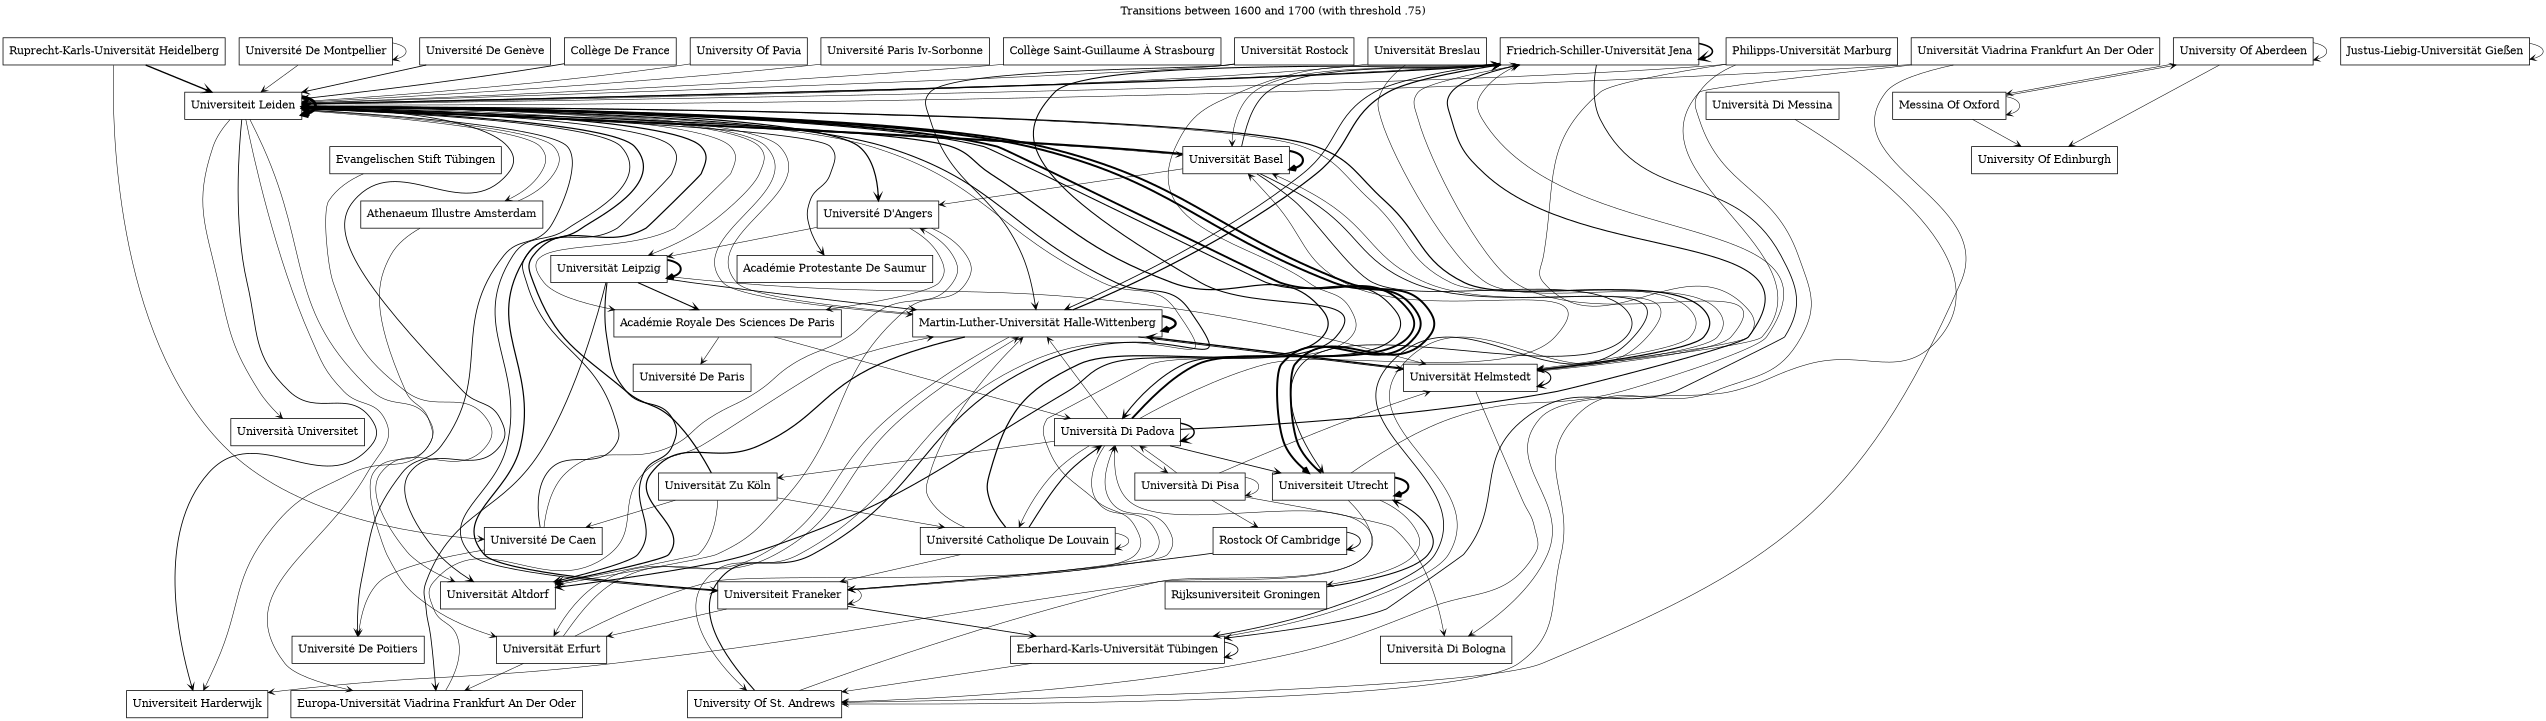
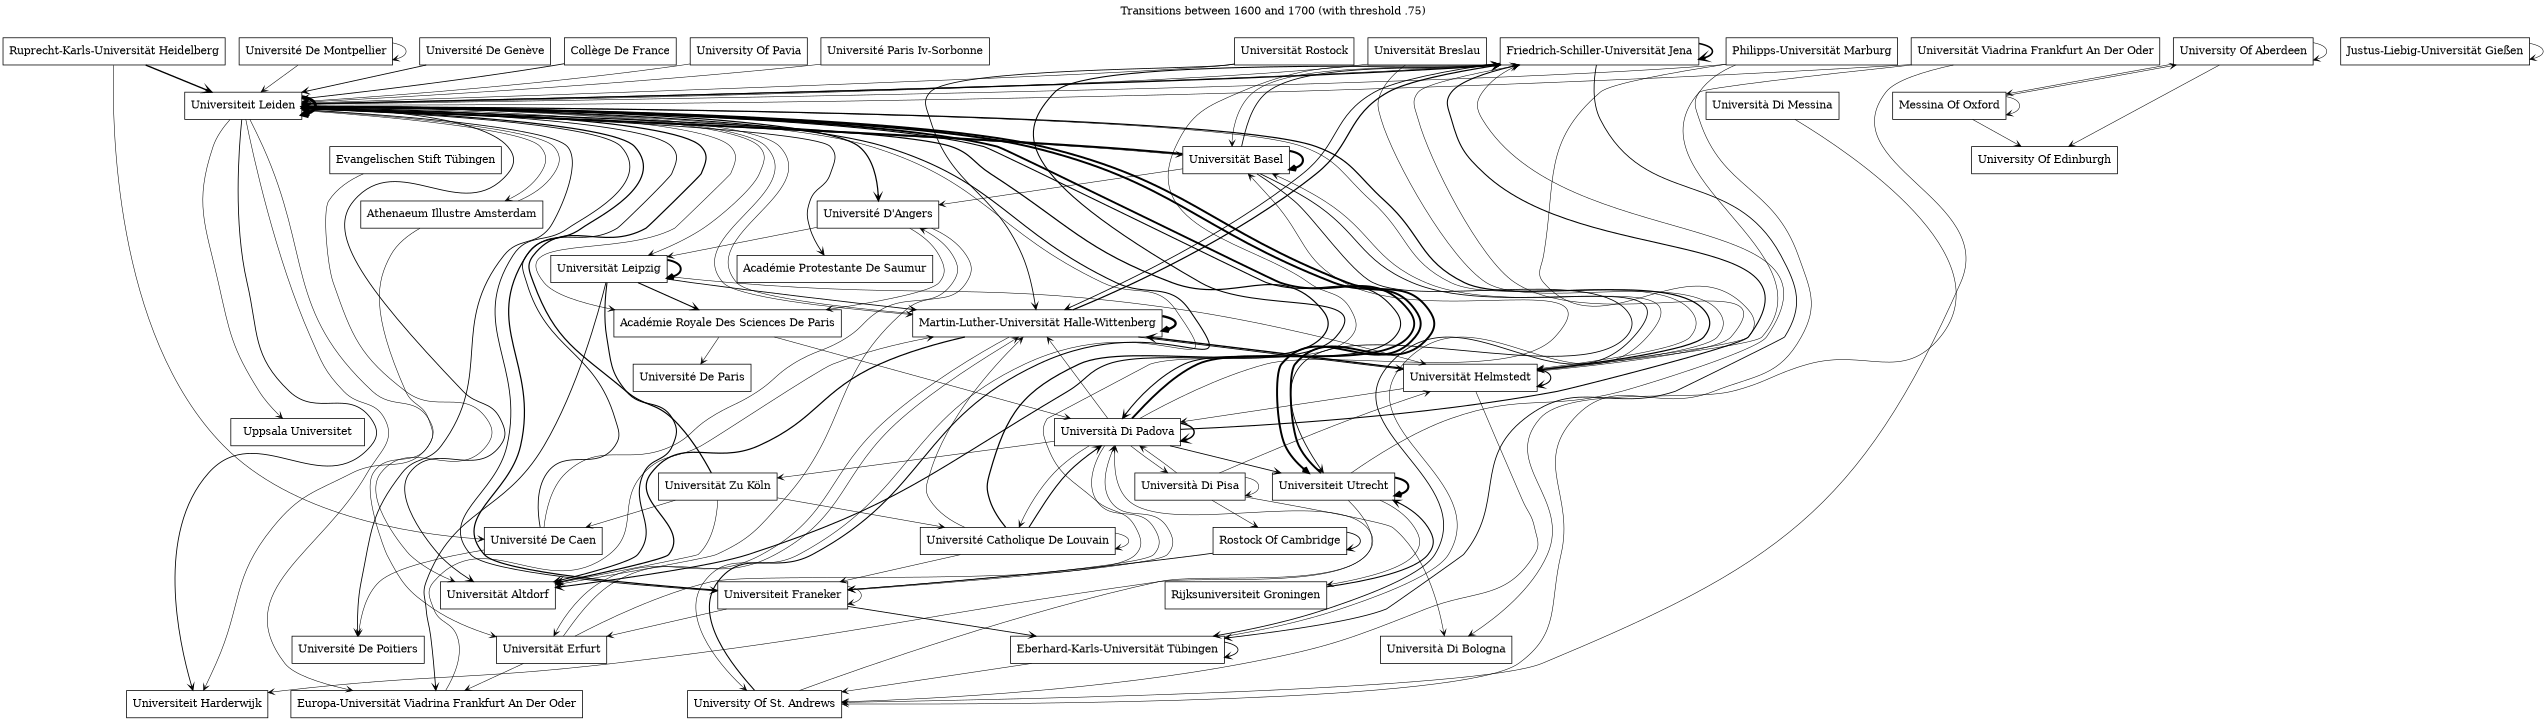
node "Collège Saint-Guillaume À Strasbourg": removed
edge "Universität Helmstedt" -> "Università Di Padova": added
node "Università Universitet": label "Università Universitet" -> "Uppsala Universitet"
